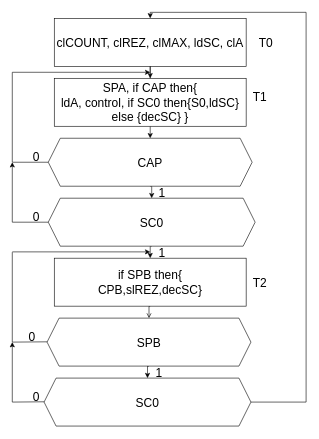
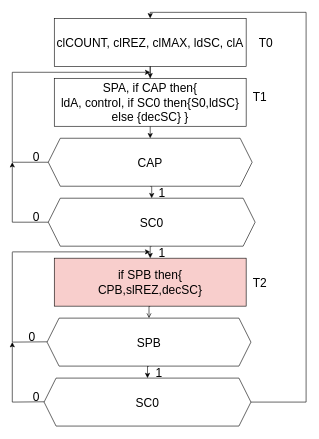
node "if SPB then{ CPB,slREZ,decSC}": fillcolor #ffffff -> #f8cecc
